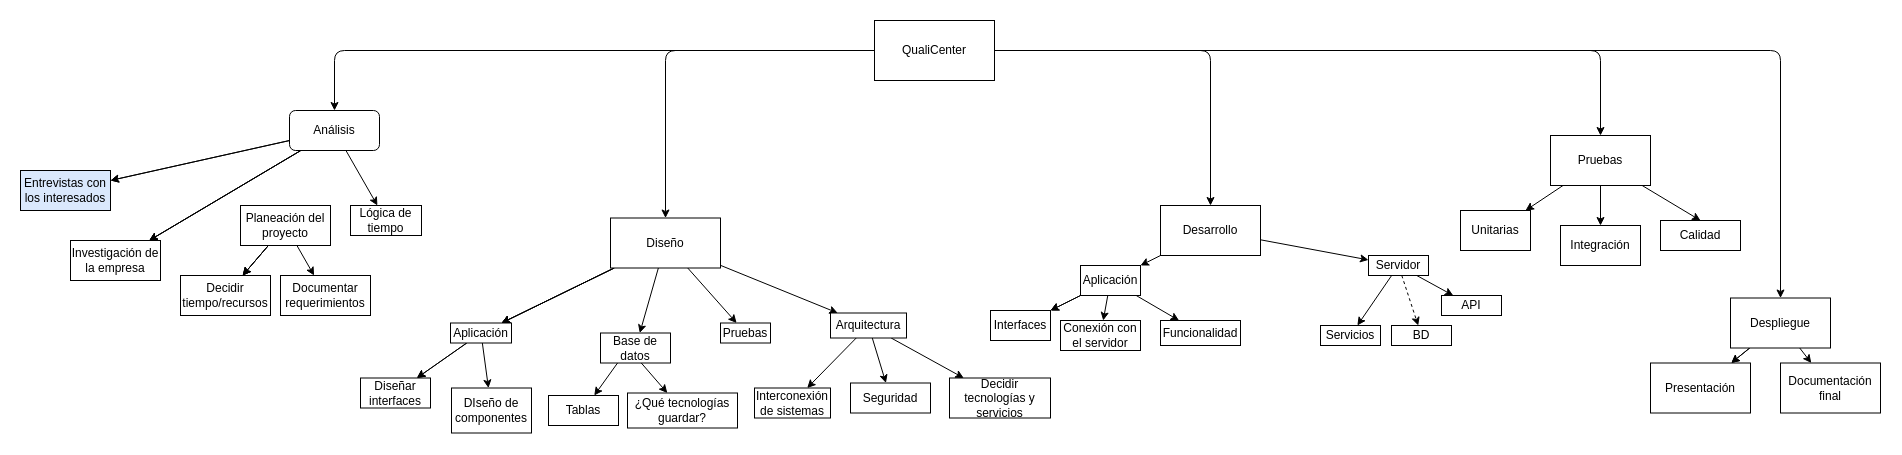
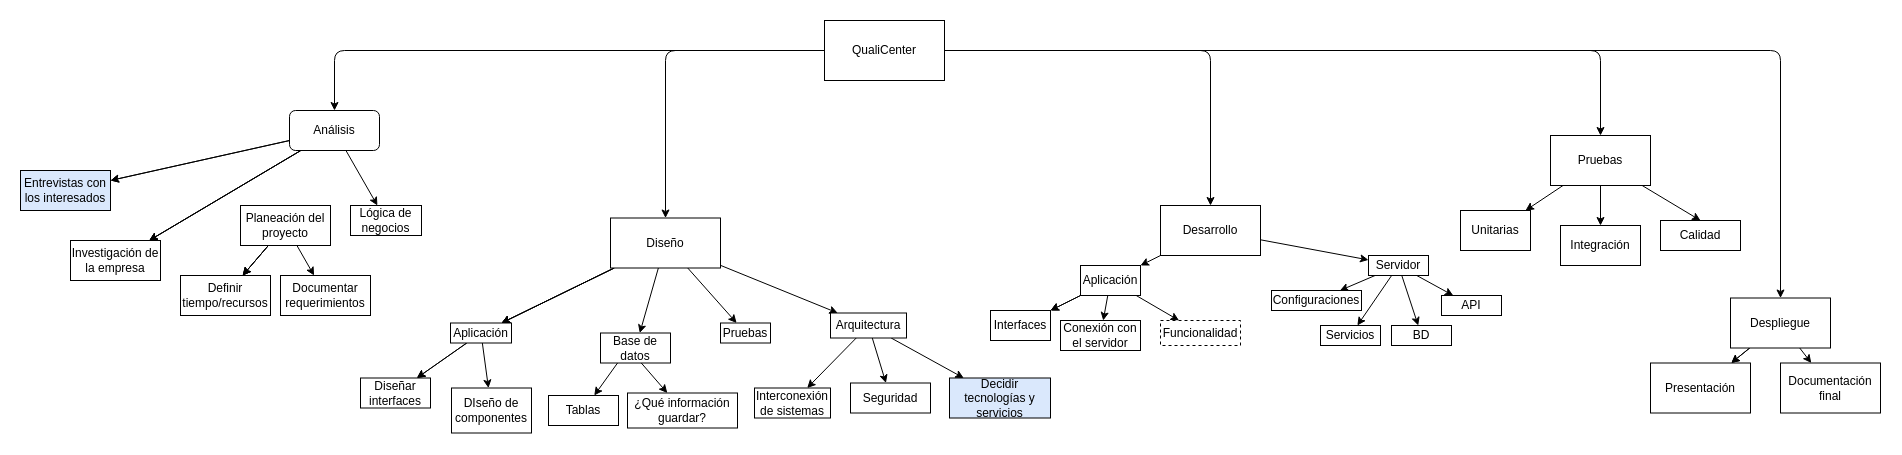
node "QualiCenter": moved (935, 51) -> (885, 51)
node "Lógica de tiempo": label "Lógica de tiempo" -> "Lógica de negocios"
edge "Servidor" -> "Configuraciones": added
node "Decidir tiempo/recursos": label "Decidir tiempo/recursos" -> "Definir tiempo/recursos"
edge "Servidor" -> "BD": style dashed -> solid
node "Configuraciones": added
node "Funcionalidad": style solid -> dashed
node "Decidir tecnologías y servicios": fillcolor #ffffff -> #dae8fc
node "¿Qué tecnologías guardar?": label "¿Qué tecnologías guardar?" -> "¿Qué información guardar?"
